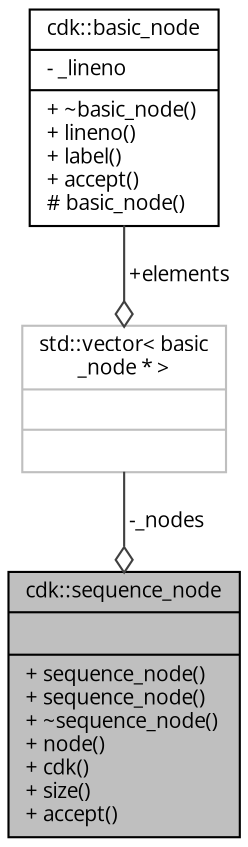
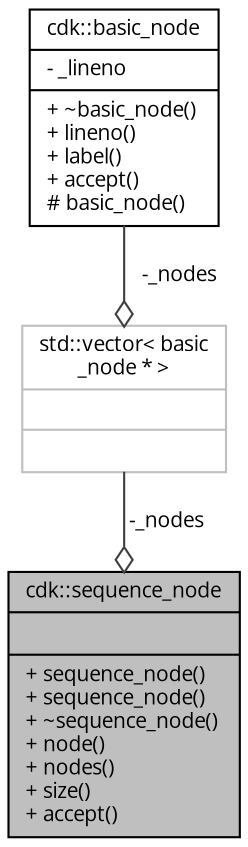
edge "cdk::basic_node" -> "std::vector< basic": label " +elements" -> " -_nodes"
node "cdk::sequence_node": text "+ cdk()" -> "+ nodes()"
